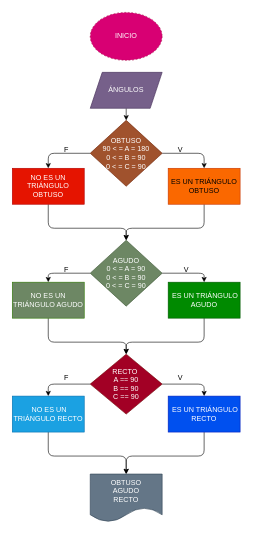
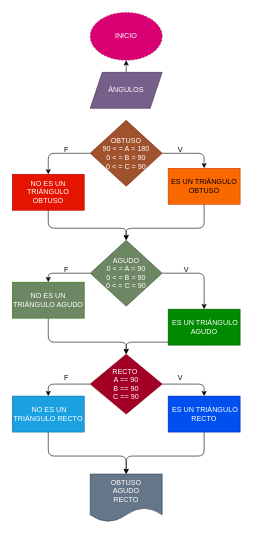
edge "ÁNGULOS" -> "OBTUSO 90 < = A = 180 0 < = B = 90 0 < = C = 90": now "ÁNGULOS" -> "INICIO"
node "NO ES UN TRIÁNGULO OBTUSO": moved (48, 186) -> (48, 192)
node "ES UN TRIÁNGULO AGUDO": moved (204, 300) -> (204, 327)
